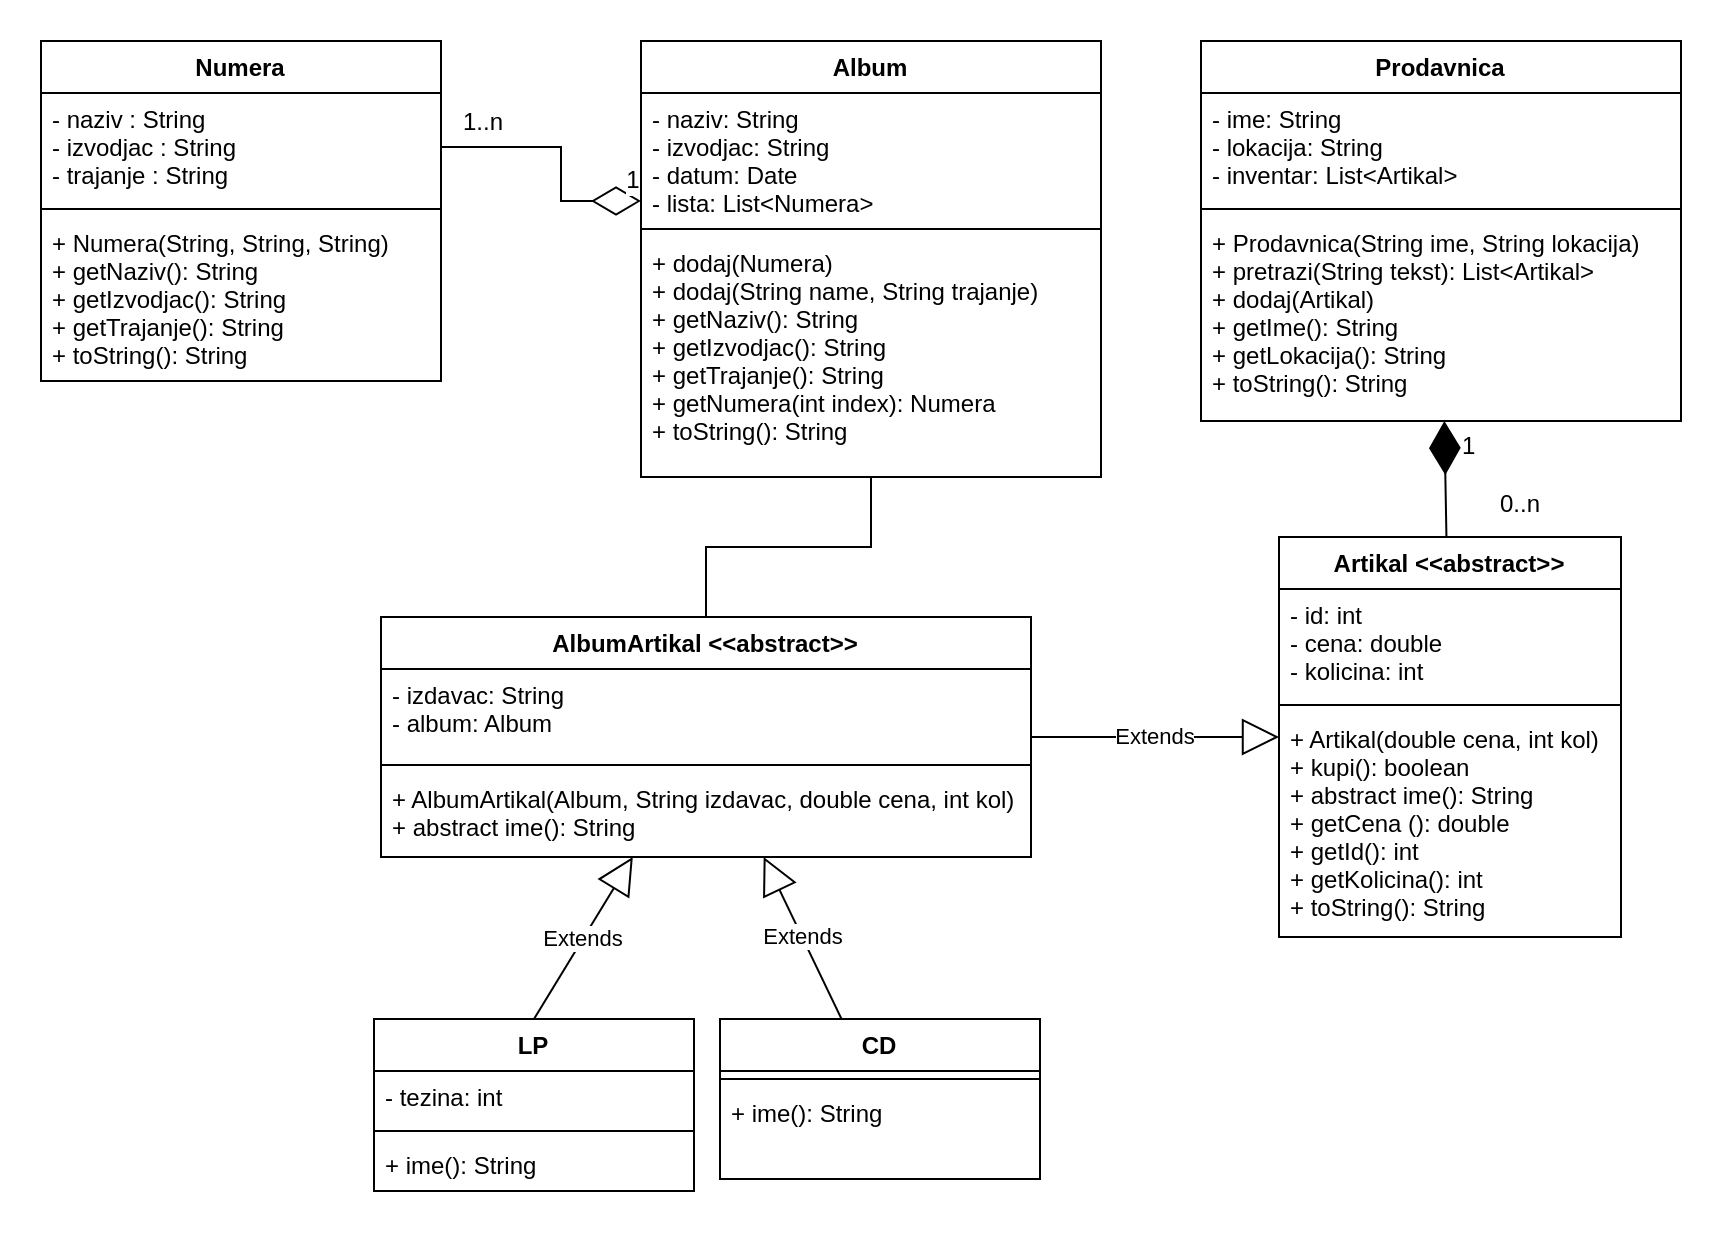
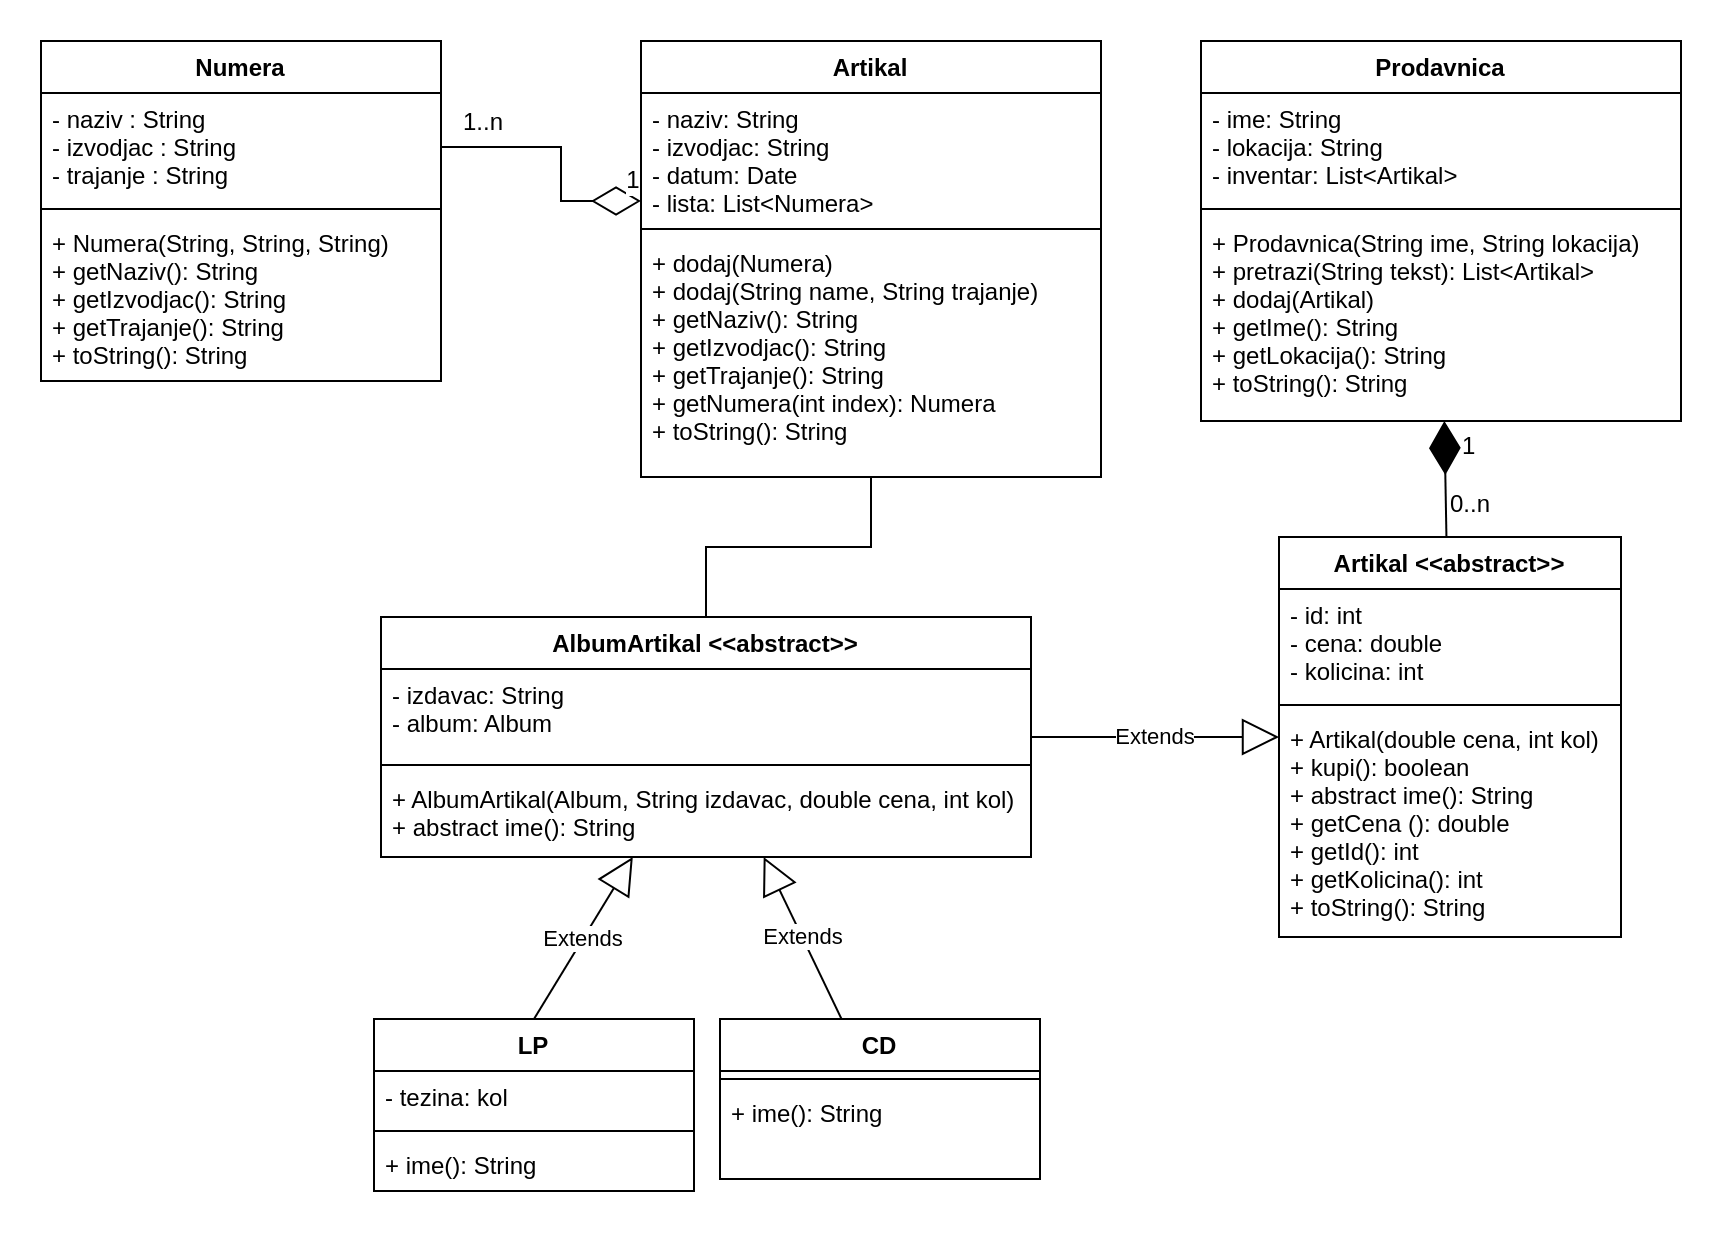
node "Album": label "Album" -> "Artikal"
node "0..n": moved (1537, 505) -> (1487, 505)
node "- tezina: int": label "- tezina: int" -> "- tezina: kol"
